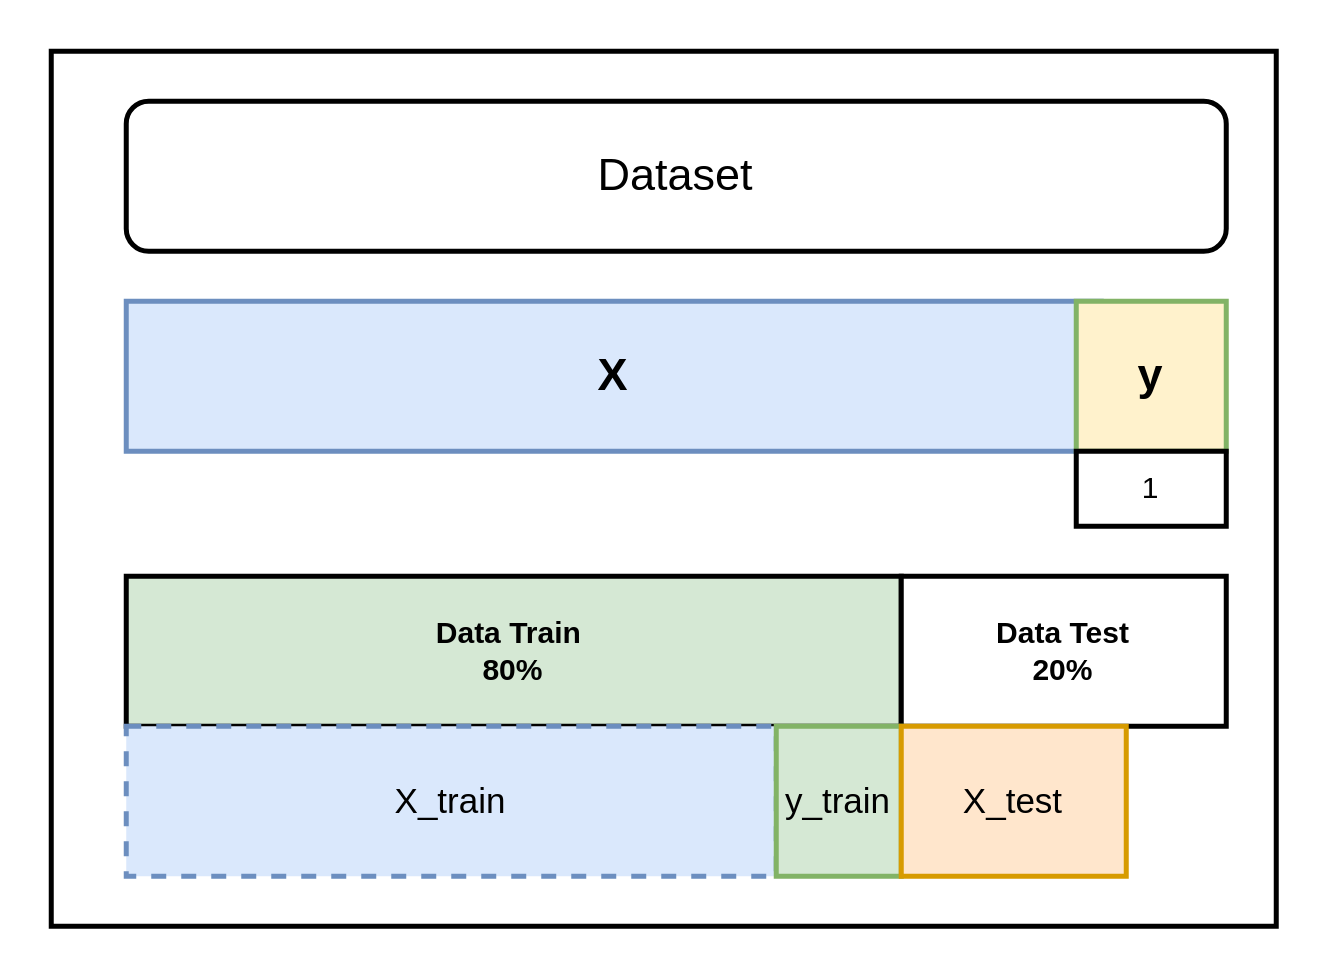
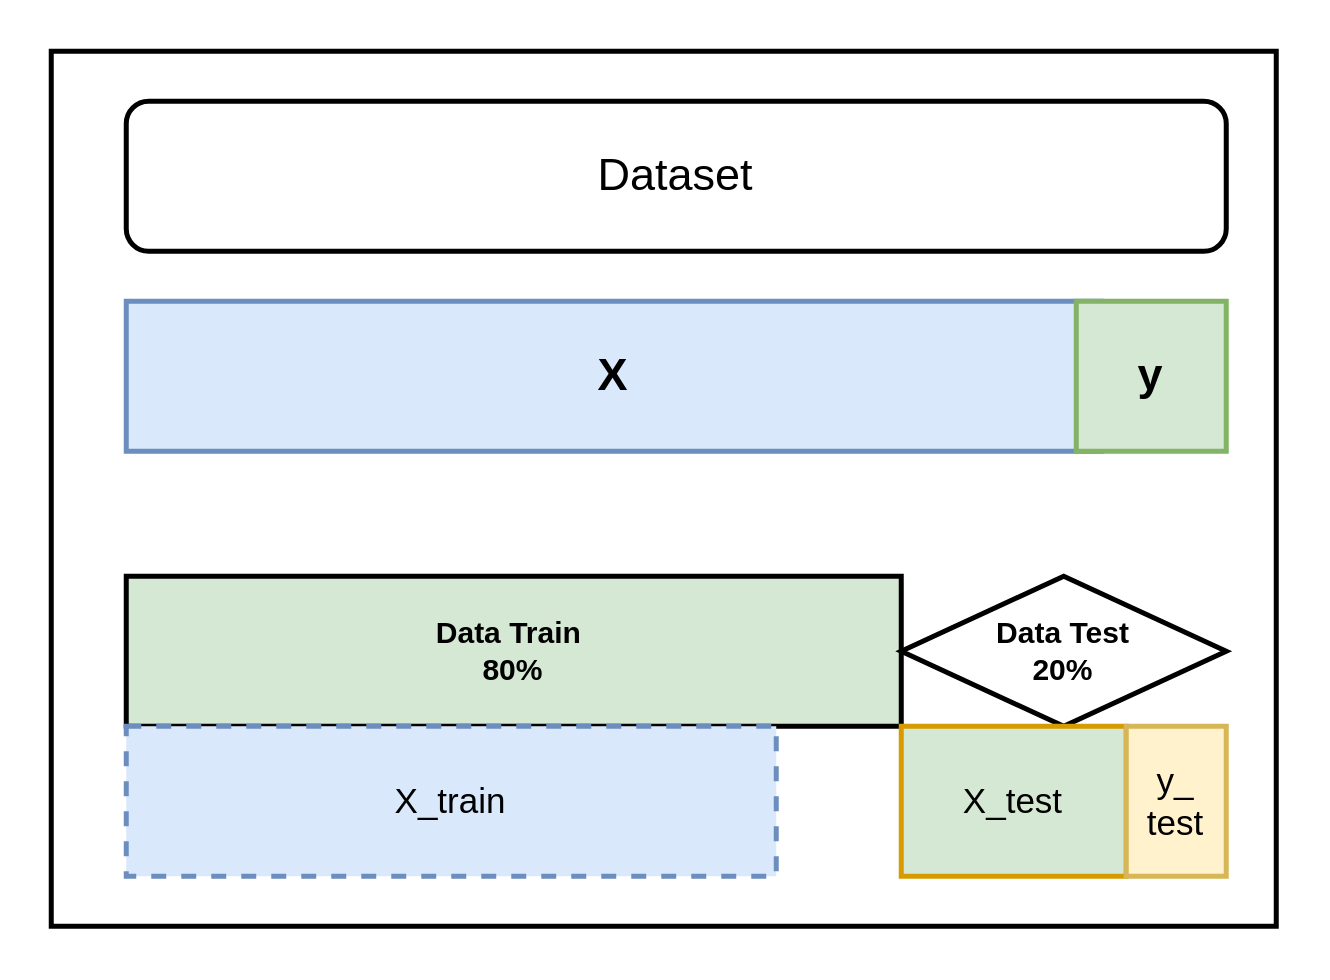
node "y": fillcolor #fff2cc -> #d5e8d4
node "1": removed
node "Data Test 20%": shape rectangle -> diamond
node "y_train": removed
node "X_test": fillcolor #ffe6cc -> #d5e8d4
node "y_ test": added
